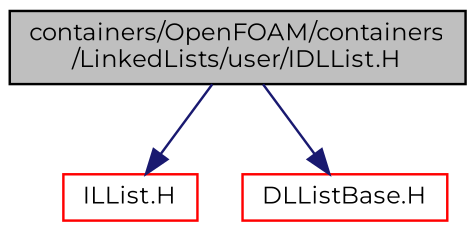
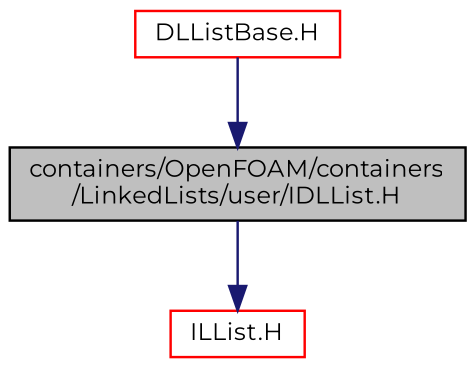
edge "containers/OpenFOAM/containers /LinkedLists/user/IDLList.H" -> "DLListBase.H": reversed
